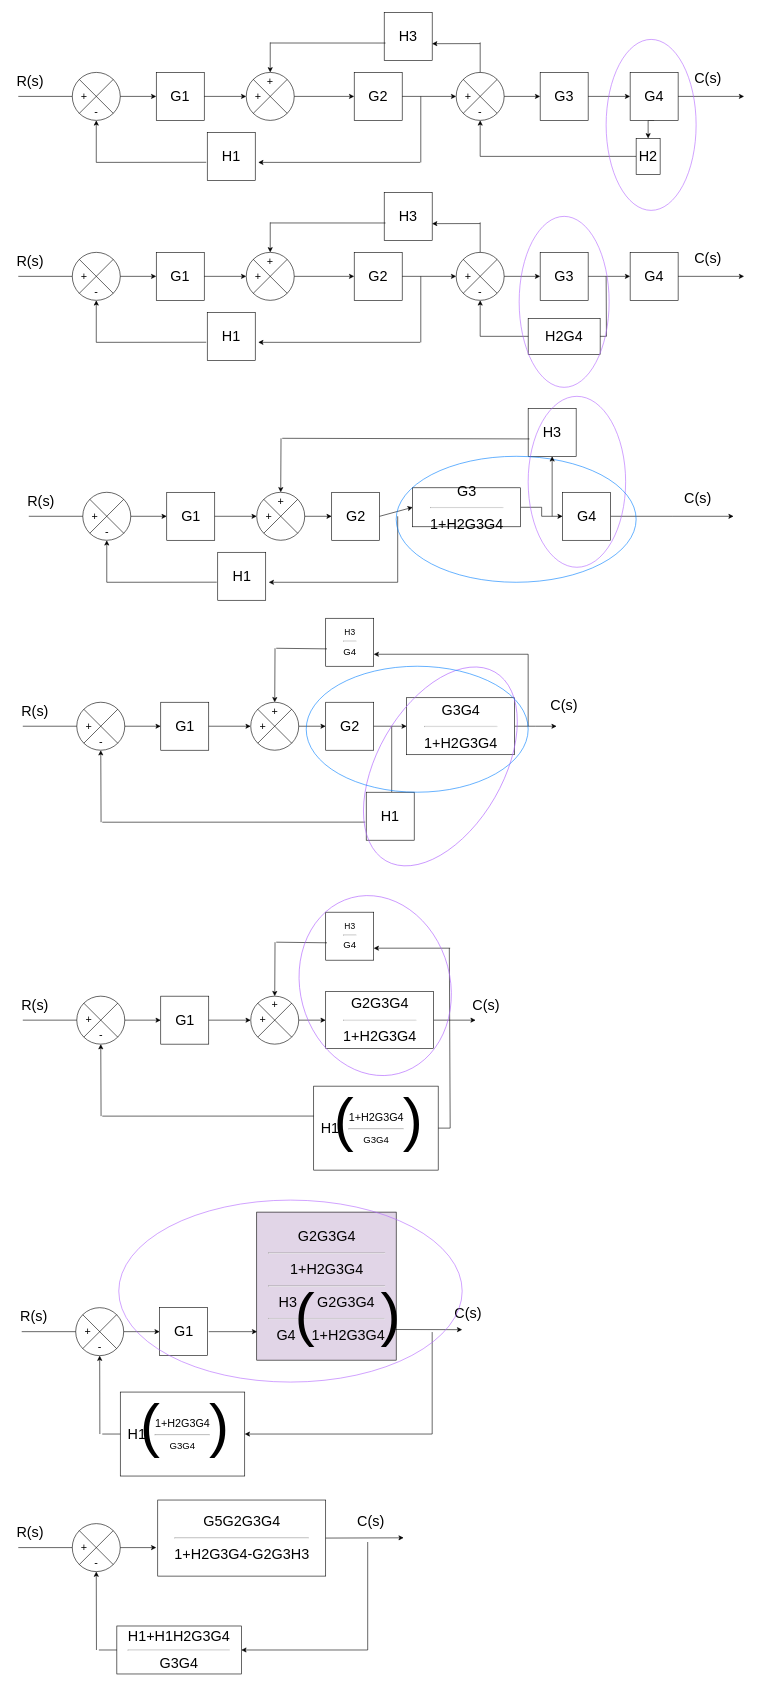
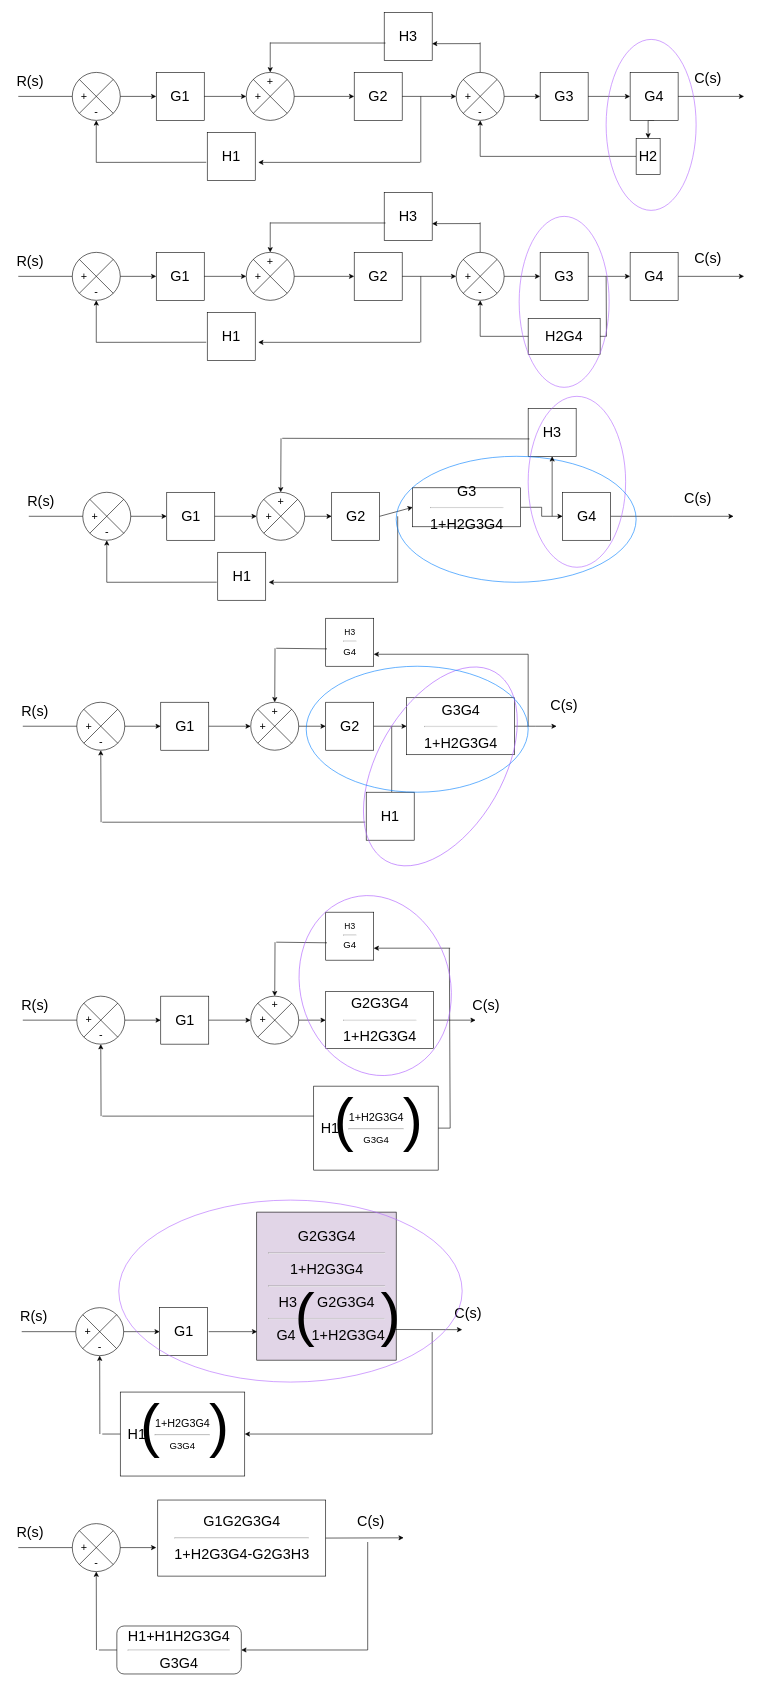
node "G5G2G3G41+H2G3G4-G2G3H3": label "G5G2G3G41+H2G3G4-G2G3H3" -> "G1G2G3G41+H2G3G4-G2G3H3"
node "H1+H1H2G3G4G3G4": shape rectangle -> rounded rectangle
